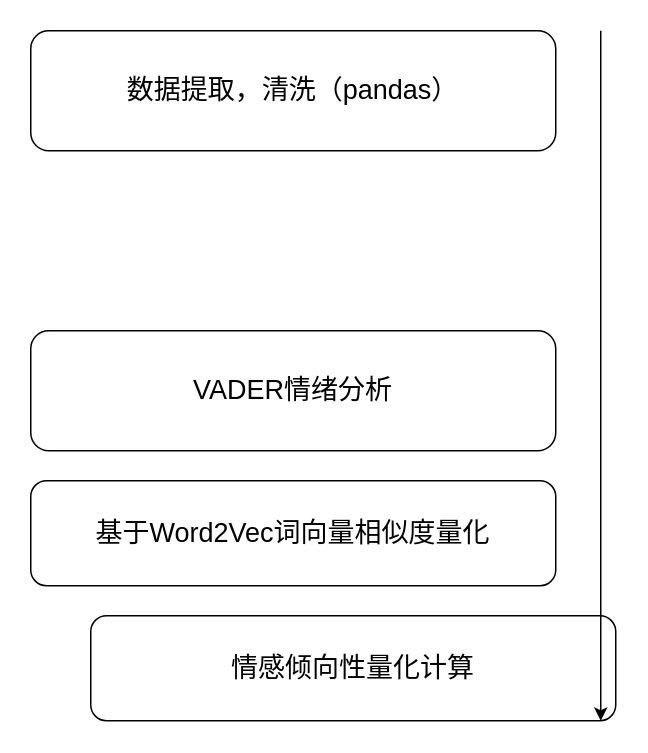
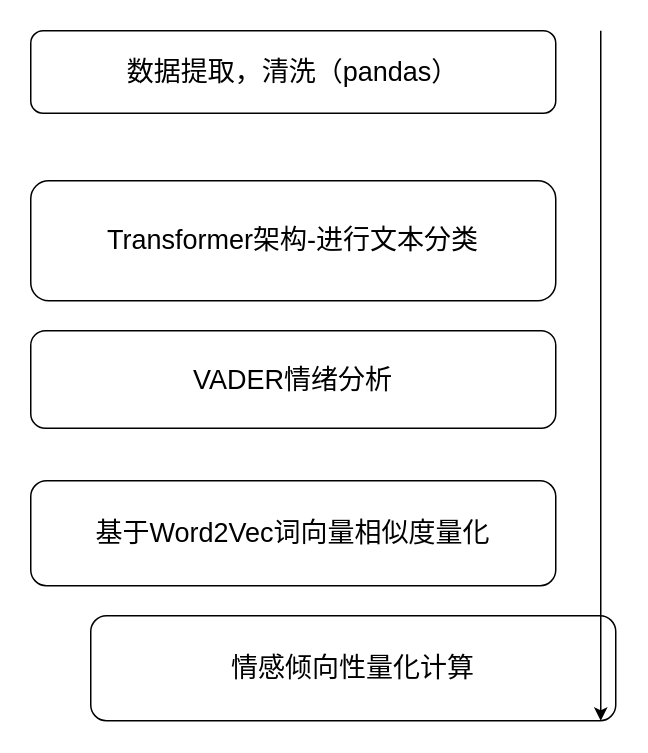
node "数据提取，清洗（pandas）": size 525x120 -> 525x83
node "Transformer架构-进行文本分类": added
node "VADER情绪分析": size 525x120 -> 525x98
